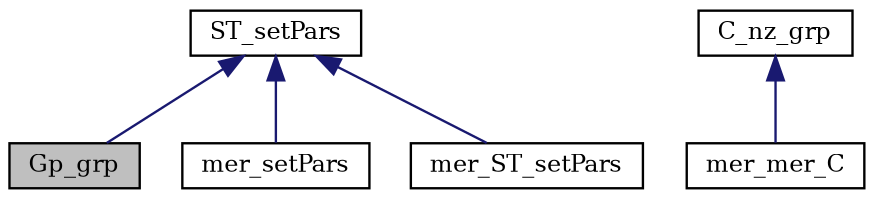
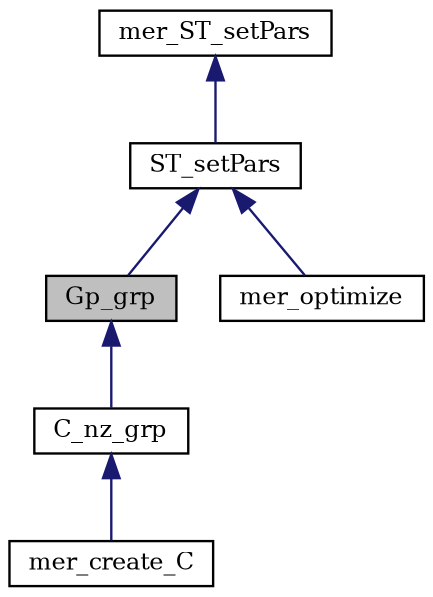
edge "mer_ST_setPars" -> "ST_setPars": reversed
node "mer_setPars": label "mer_setPars" -> "mer_optimize"
node "mer_mer_C": label "mer_mer_C" -> "mer_create_C"
edge "C_nz_grp" -> "Gp_grp": added
